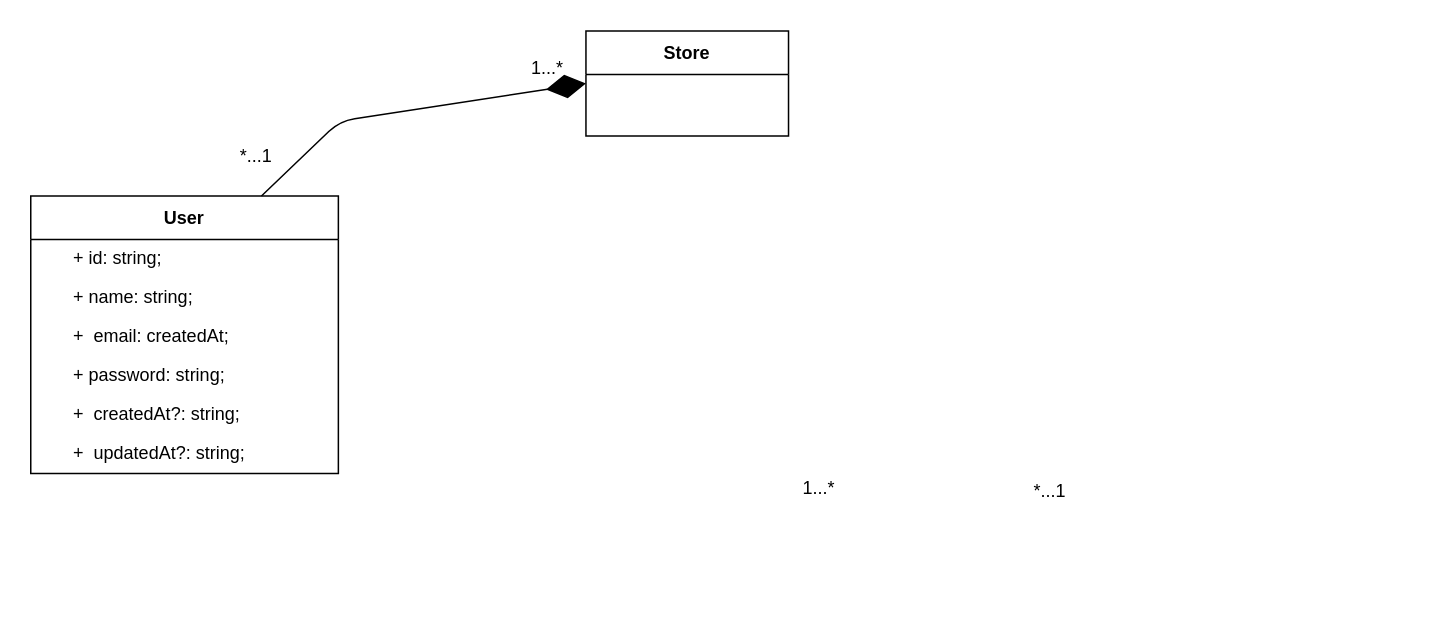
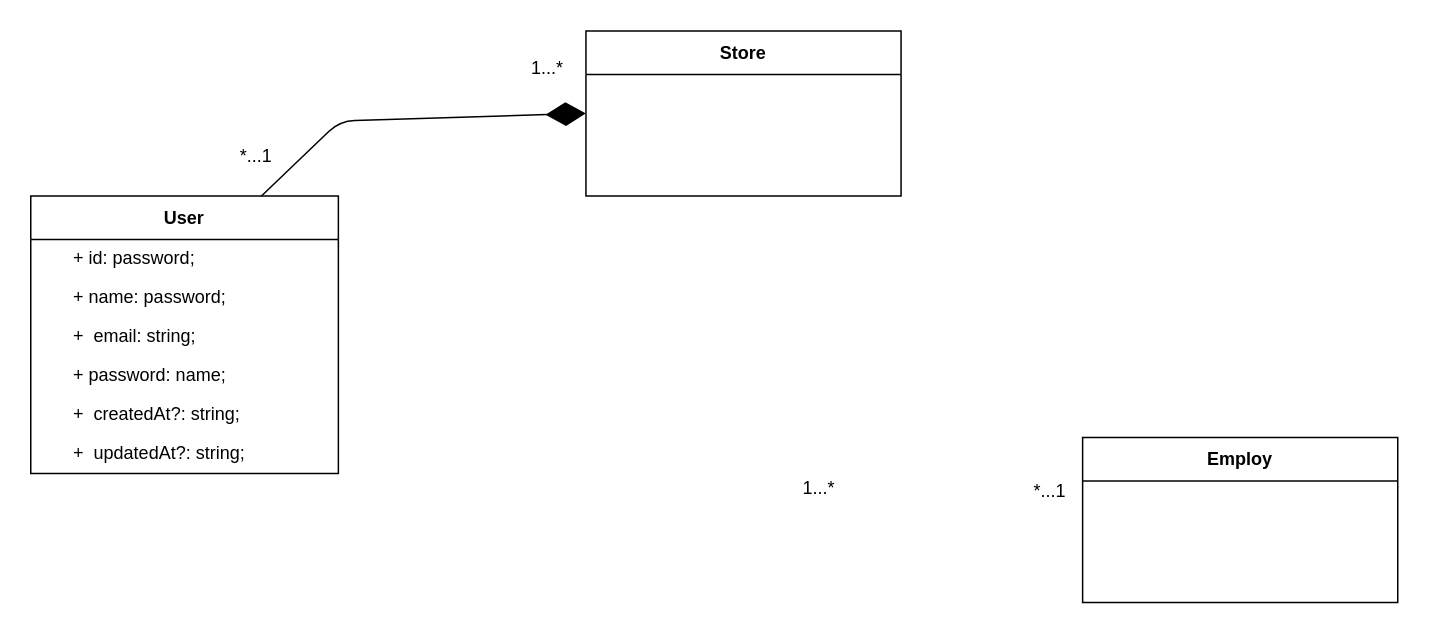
node "Store": size 203x105 -> 315x165
node "+ id: string;": label "+ id: string;" -> "+ id: password;"
node "+ name: string;": label "+ name: string;" -> "+ name: password;"
node "+ email: createdAt;": label "+ email: createdAt;" -> "+ email: string;"
node "+ password: string;": label "+ password: string;" -> "+ password: name;"
node "Employ": added
